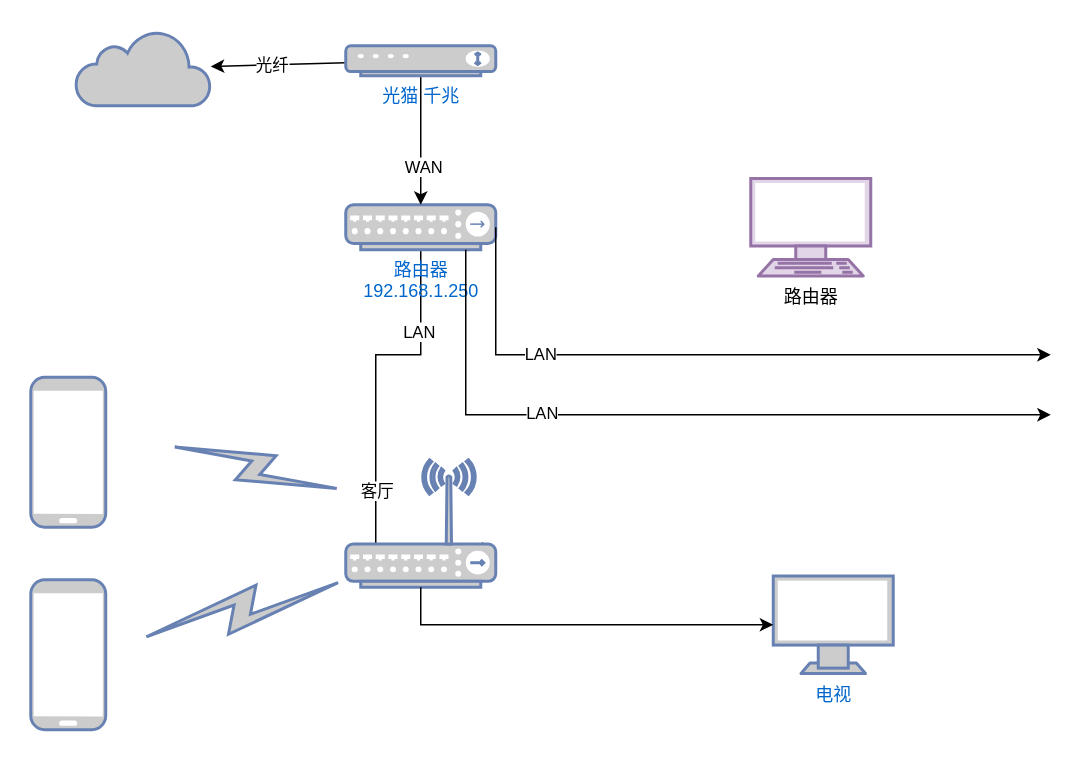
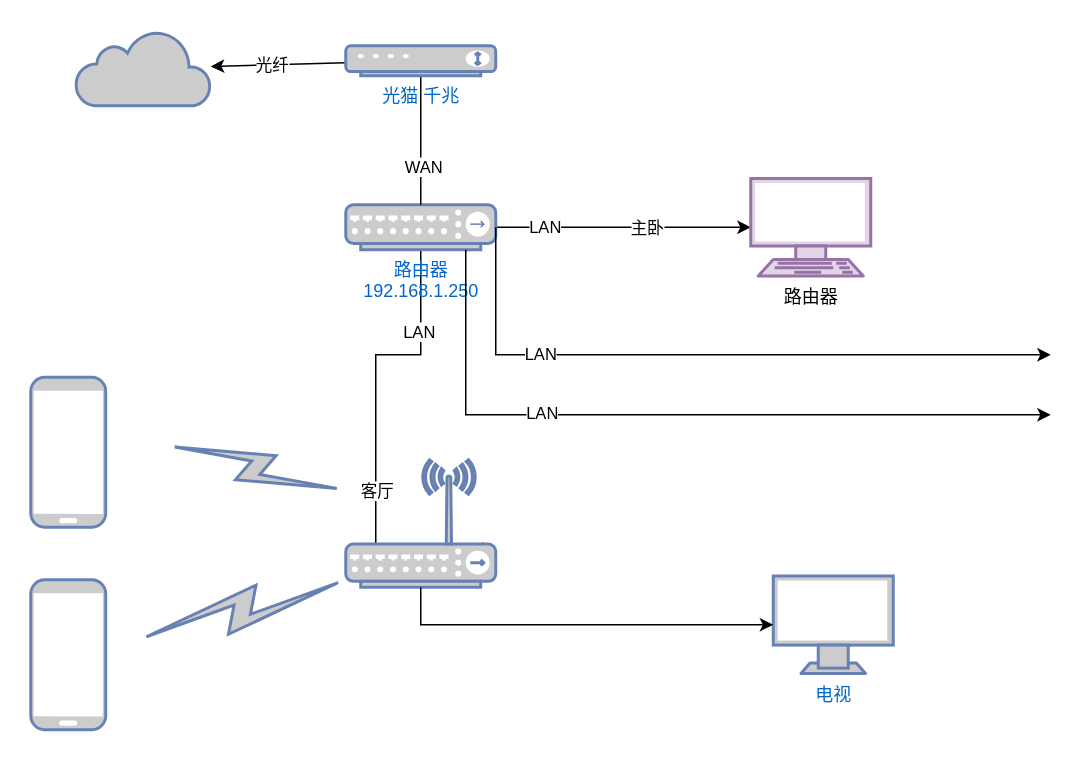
edge "光猫 千兆" -> "路由器 192.168.1.250": arrowhead classic -> none
edge "路由器 192.168.1.250" -> "路由器": added, labels "LAN", "主卧"
